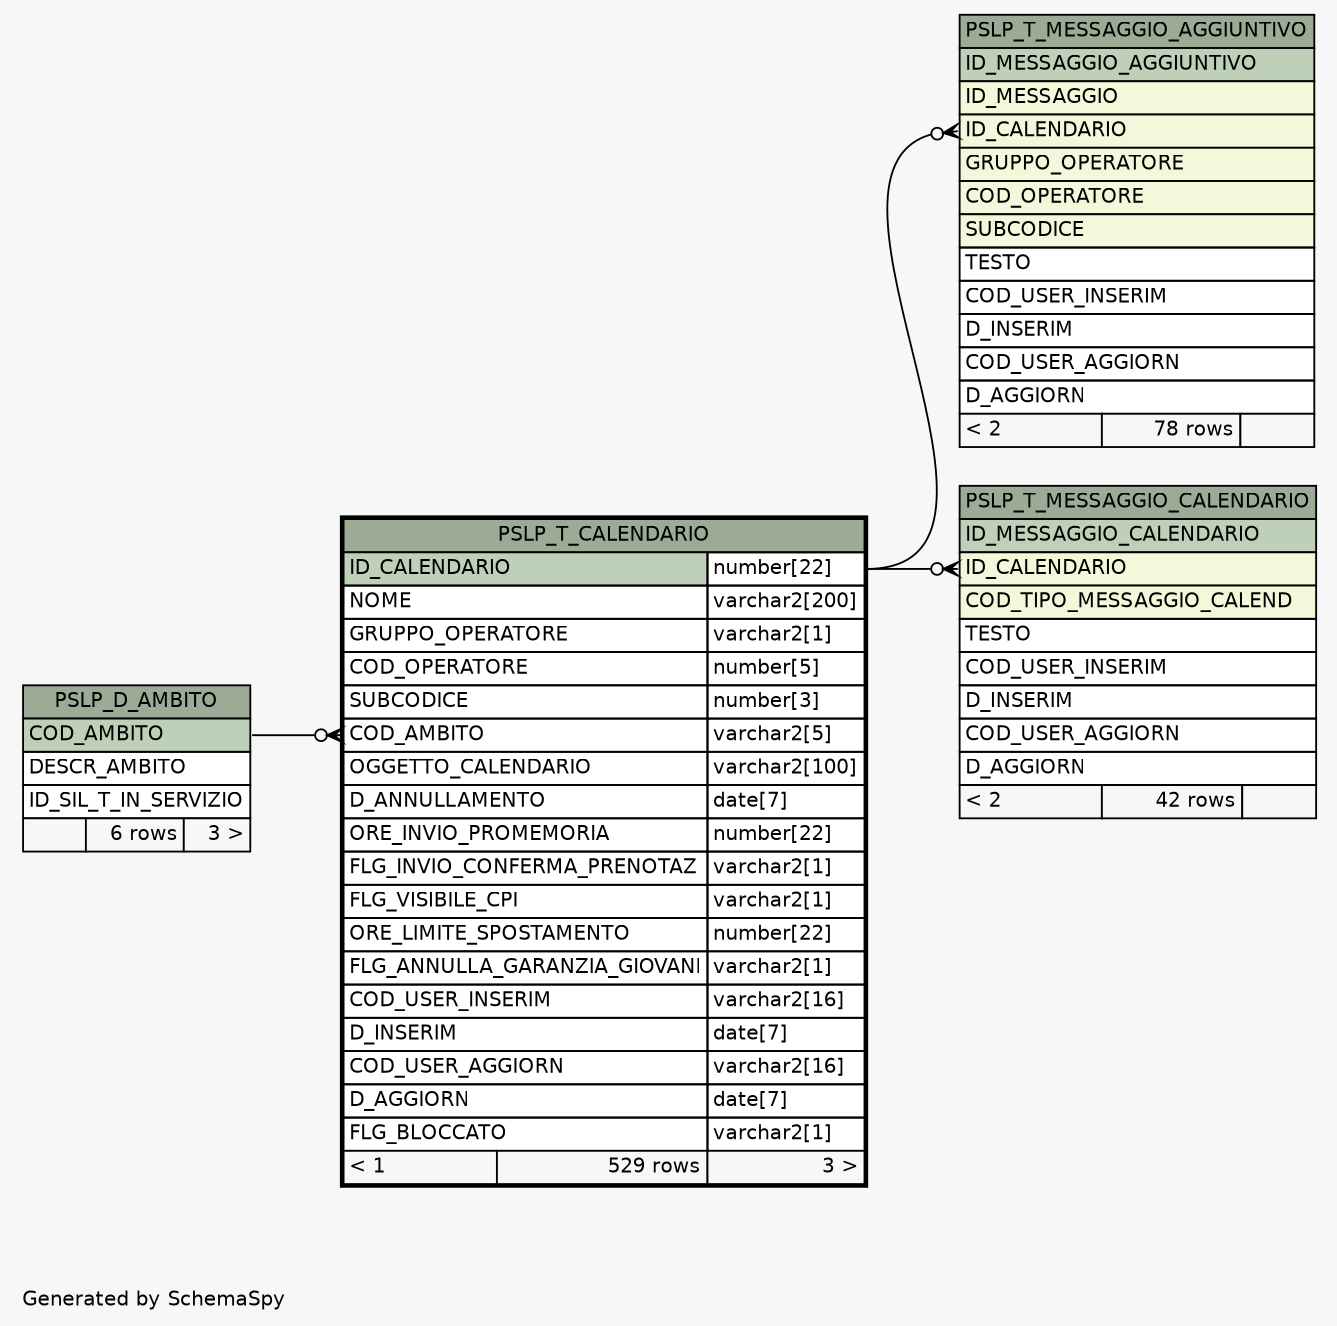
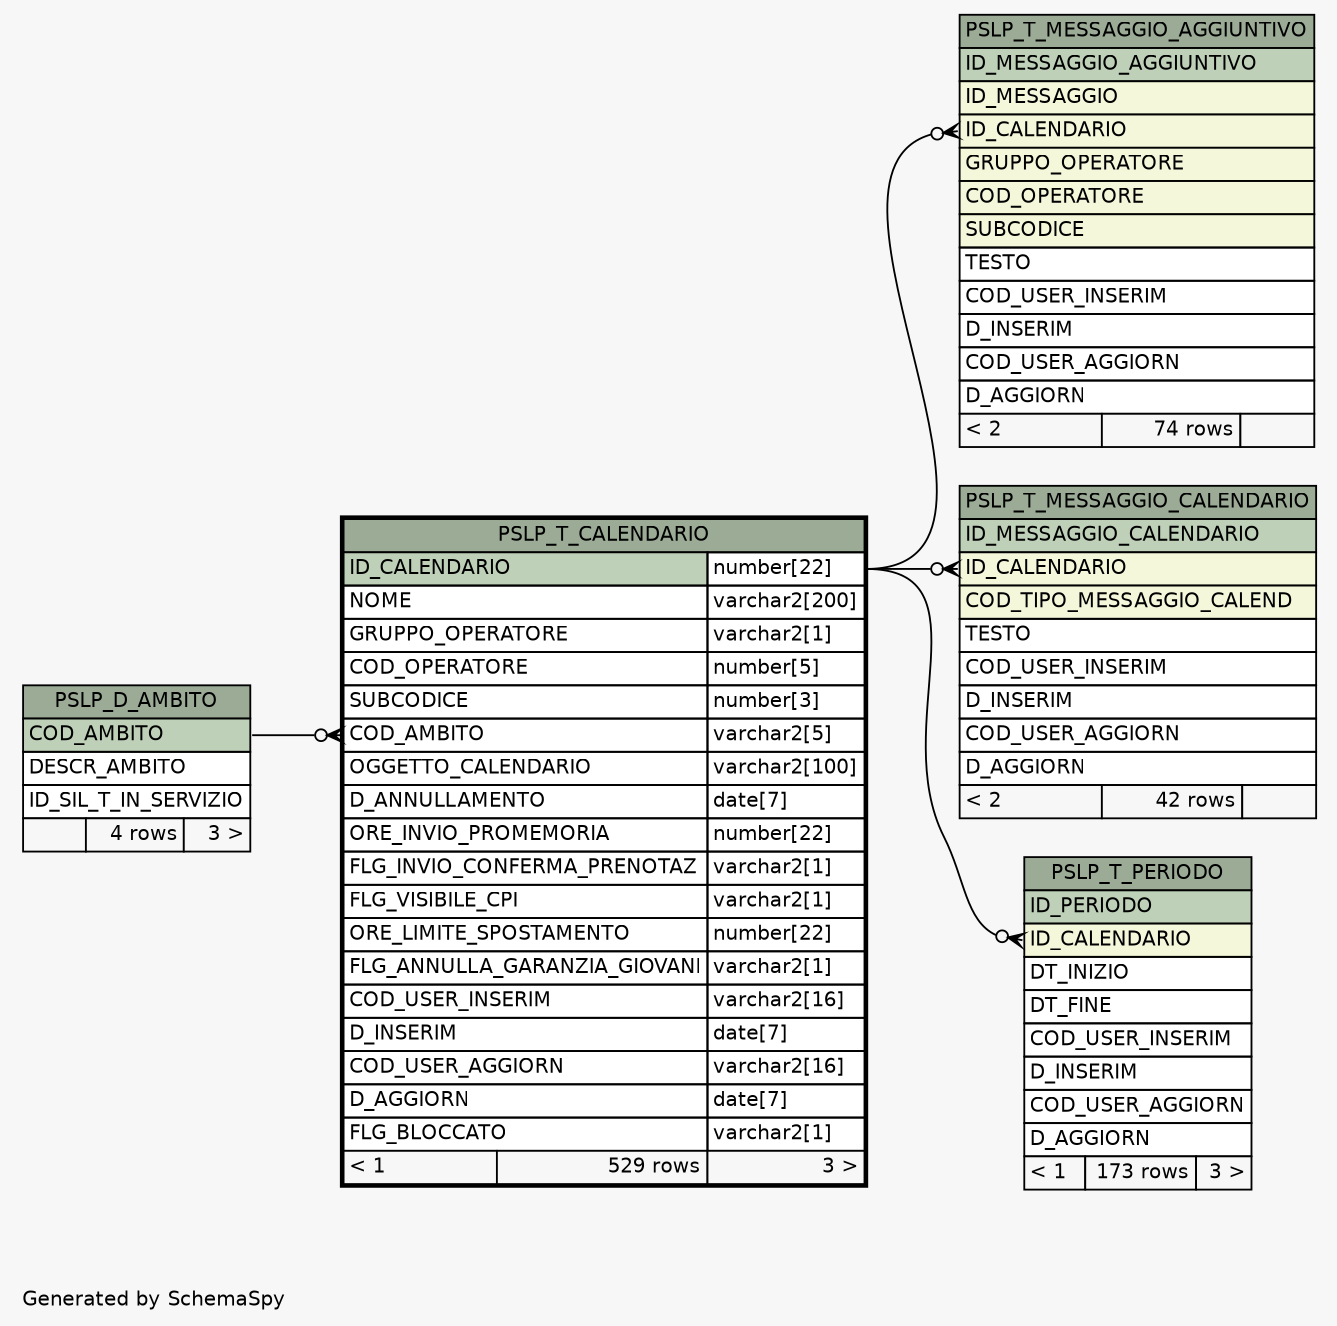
node "PSLP_T_MESSAGGIO_AGGIUNTIVO": text "78 rows" -> "74 rows"
node "PSLP_D_AMBITO": text "6 rows" -> "4 rows"
node "PSLP_T_PERIODO": added
